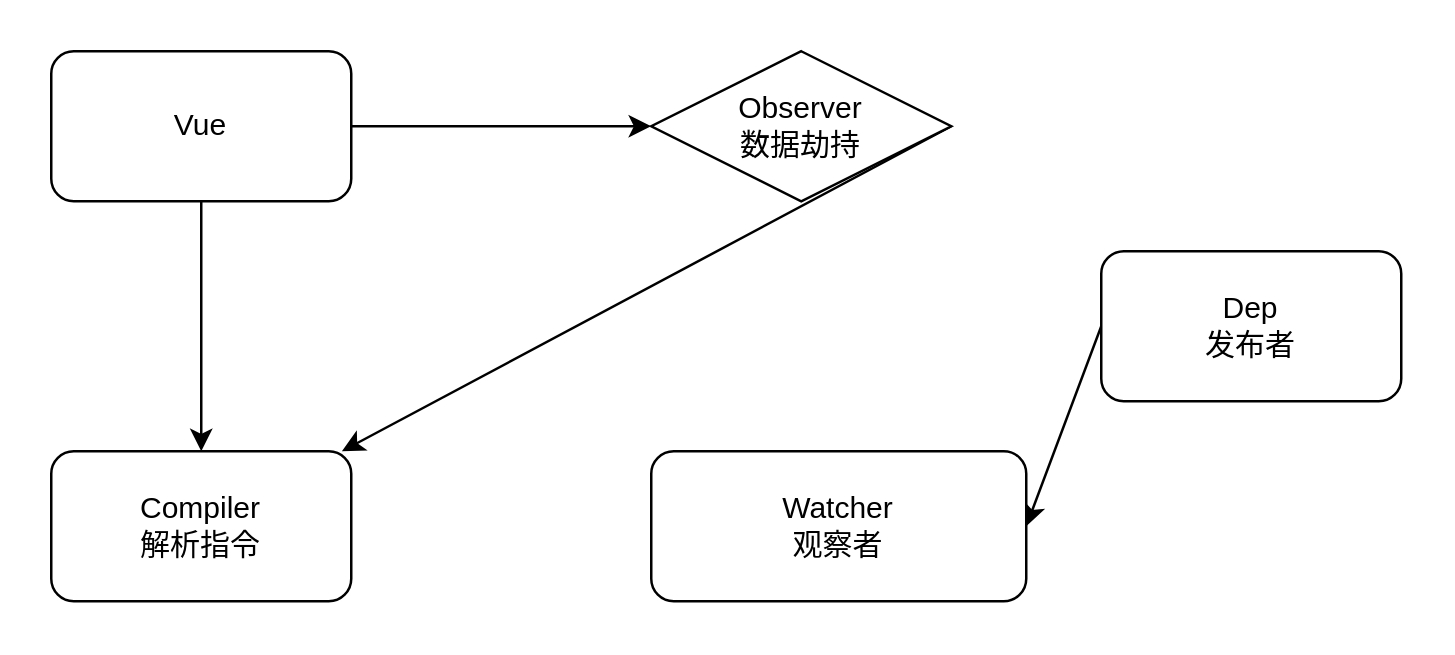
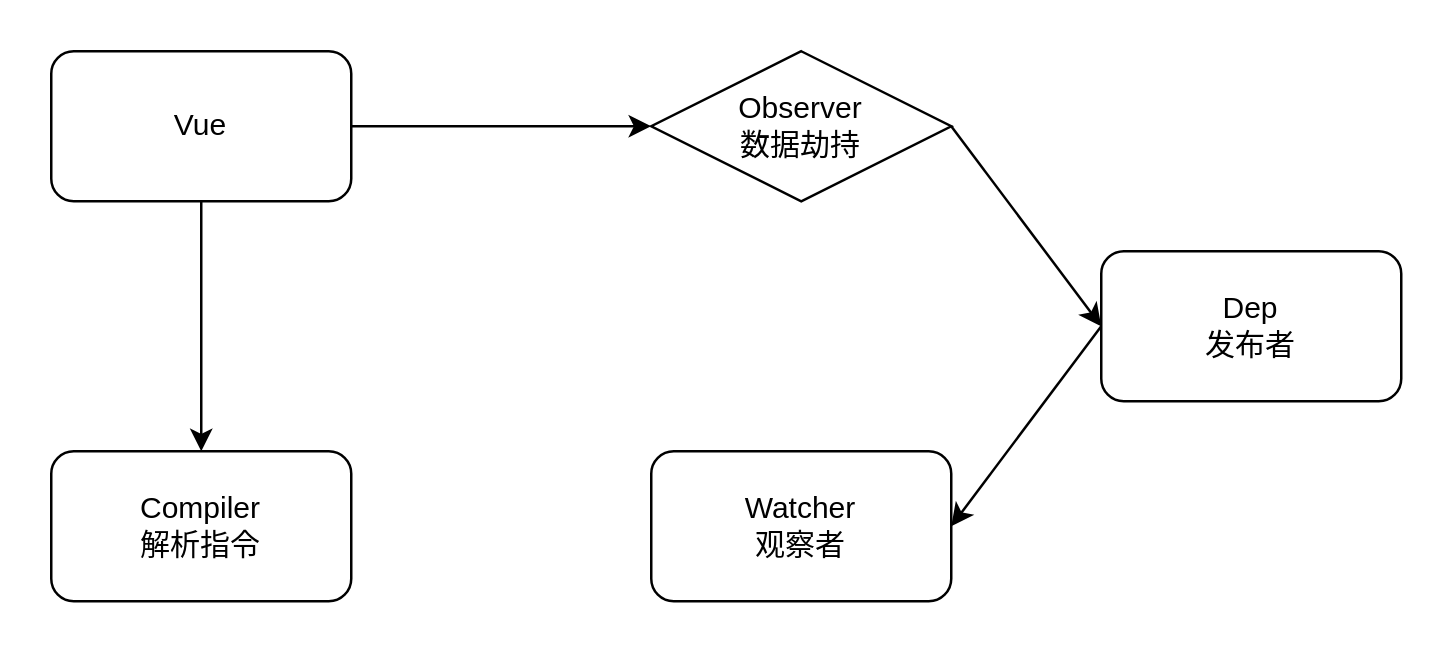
edge "Observer 数据劫持" -> "Compiler 解析指令": now "Observer 数据劫持" -> "Dep 发布者"
node "Watcher 观察者": size 375x150 -> 300x150
